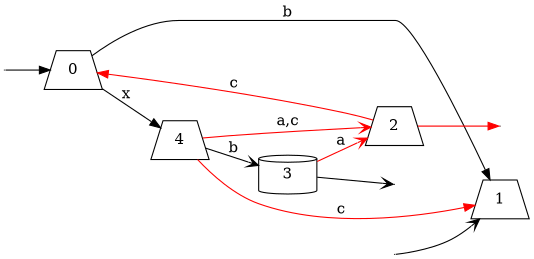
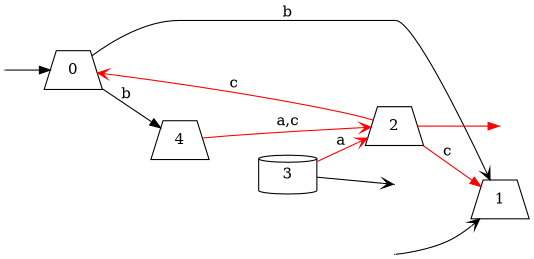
edge "0" -> "1": arrowhead normal -> vee
edge "0" -> "4": label "x" -> "b"
edge "2" -> "0": arrowhead normal -> vee
edge "4" -> "3": removed, label "b"
edge "4" -> "1": now "2" -> "1"
